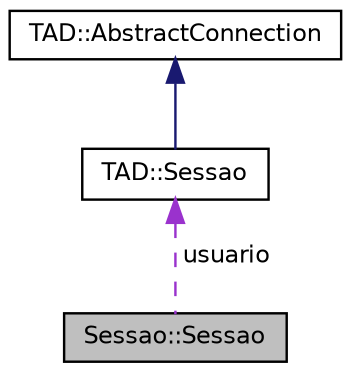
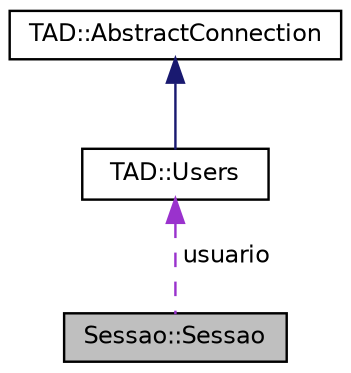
node "TAD::Sessao": label "TAD::Sessao" -> "TAD::Users"
